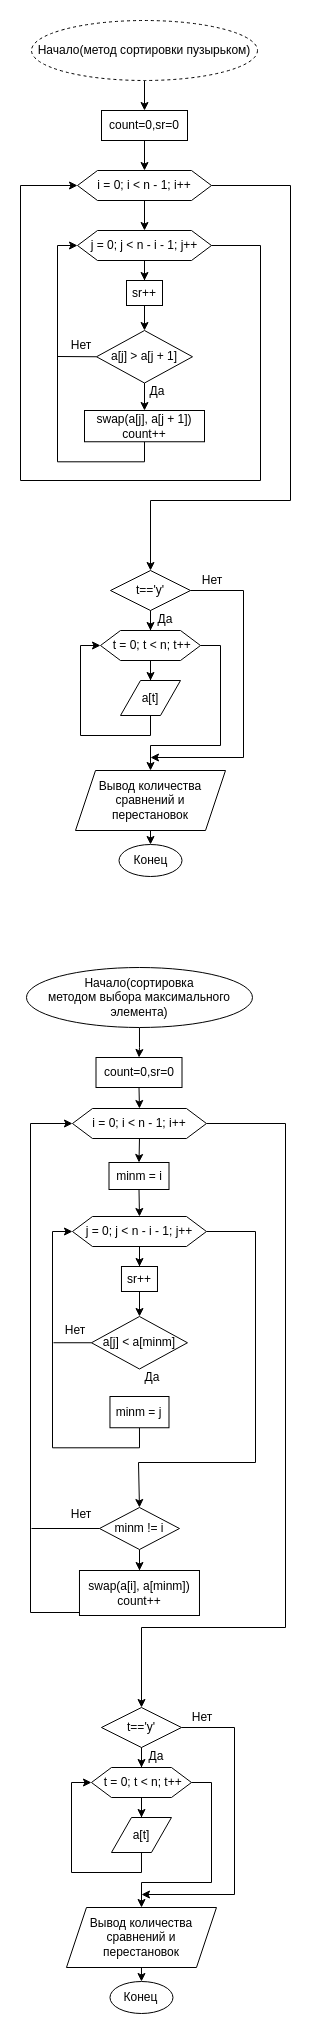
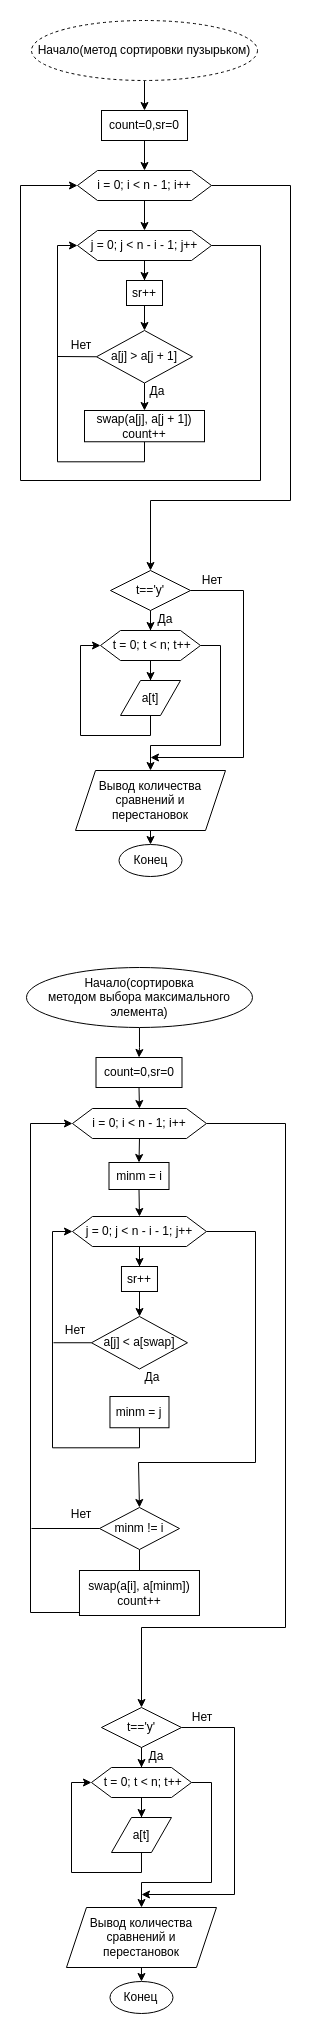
node "a[j] < a[minm]": label "a[j] < a[minm]" -> "a[j] < a[swap]"
edge "minm != i" -> "swap(a[i], a[minm]) count++": arrowhead classic -> none
